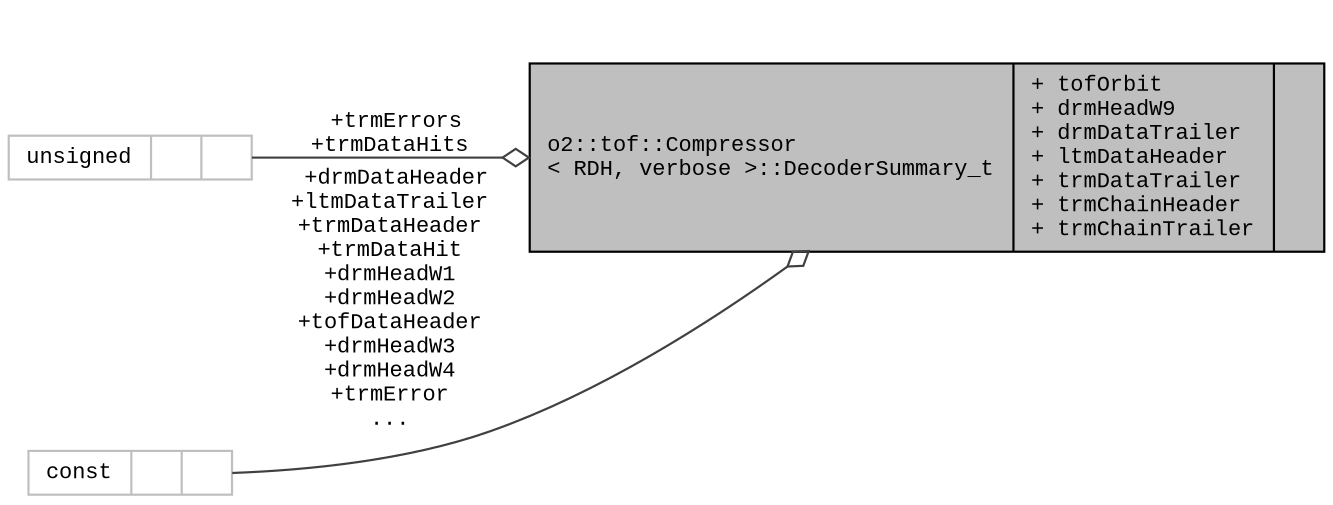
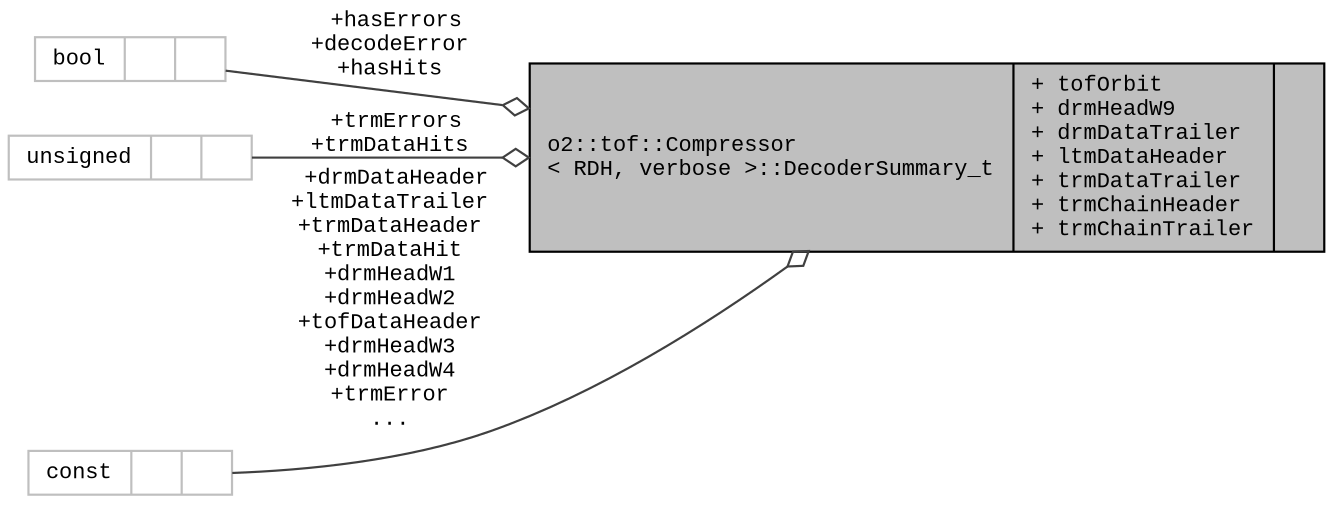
node "bool": added
